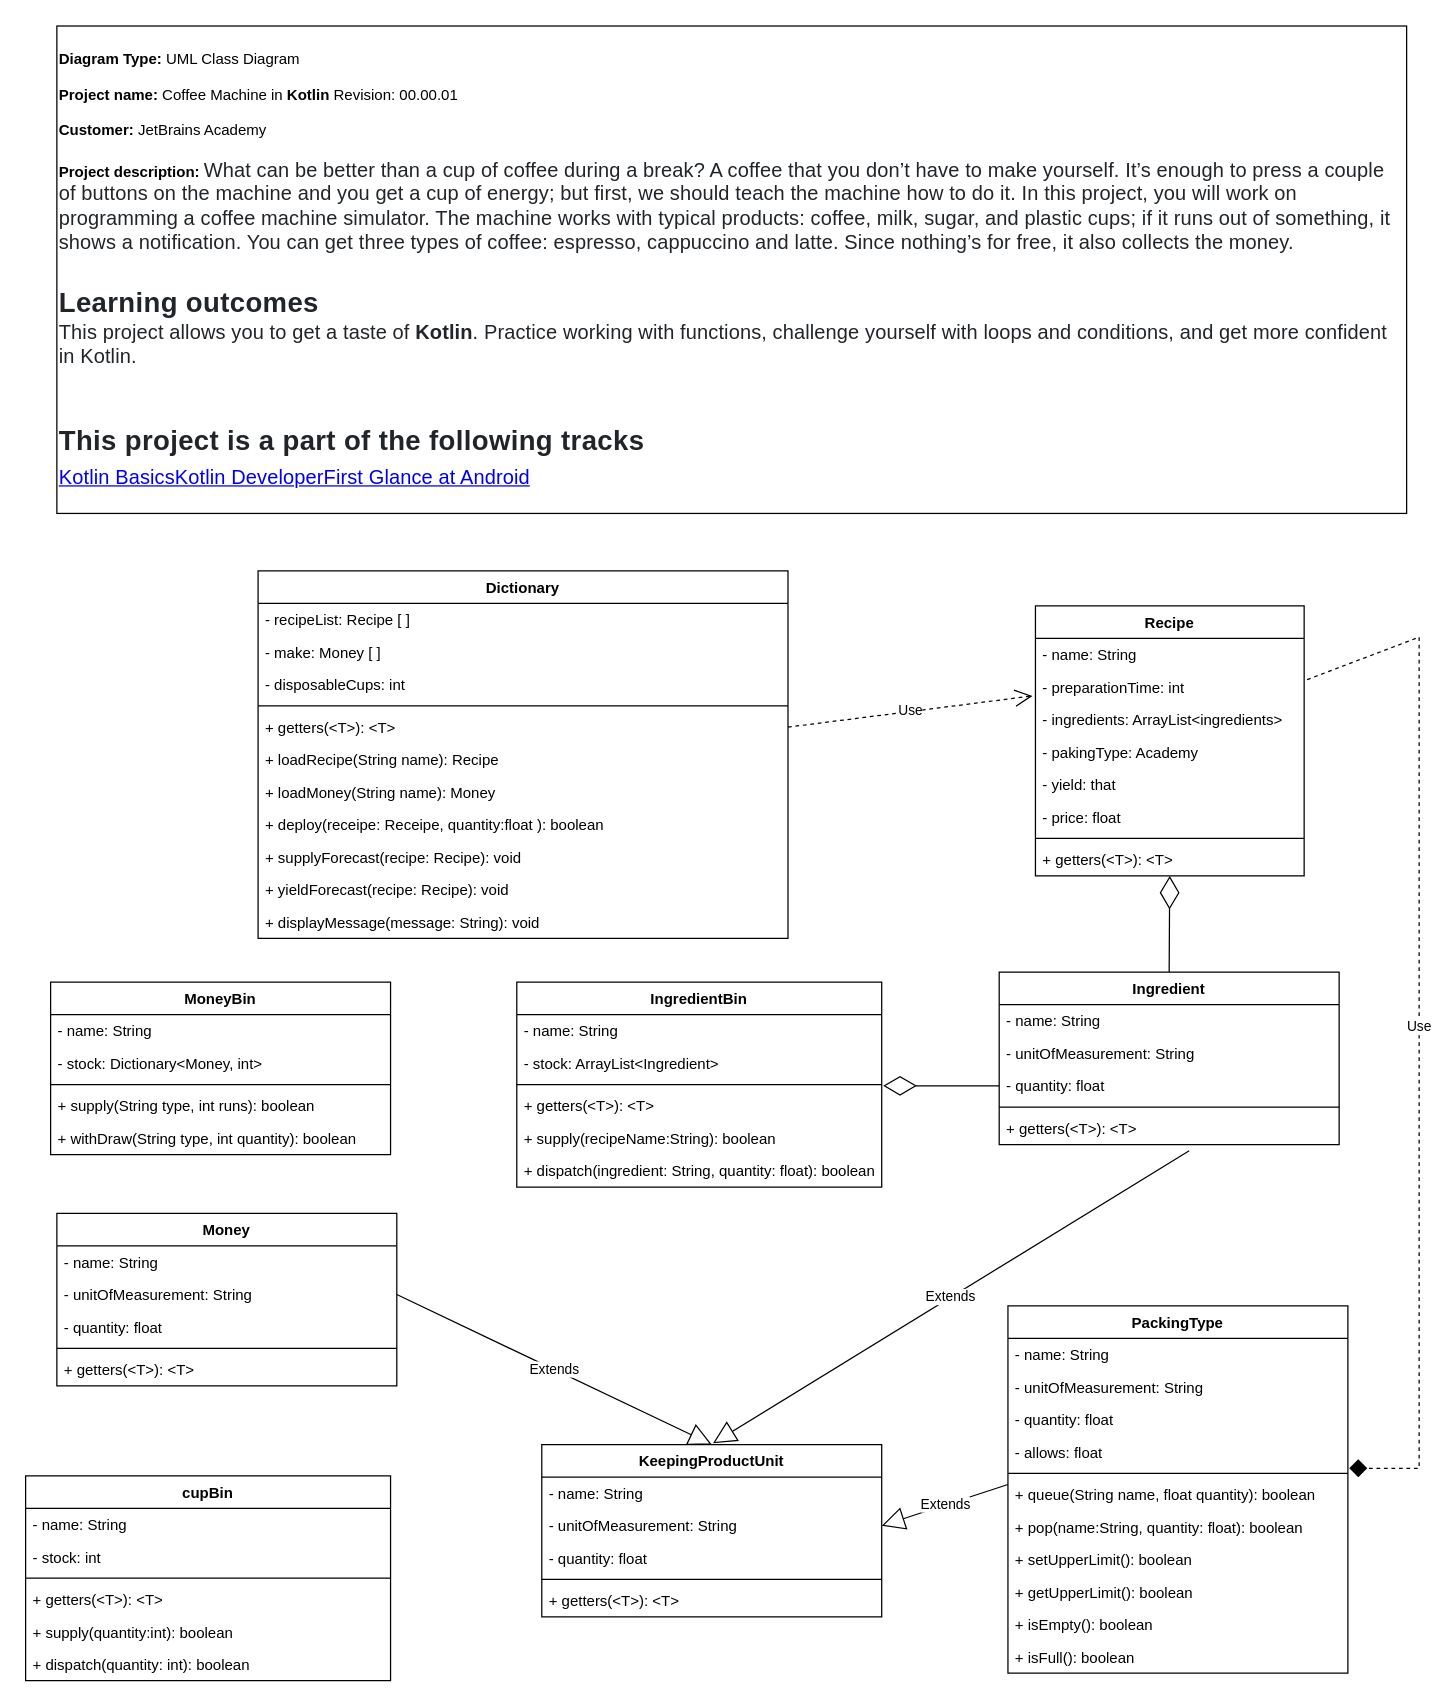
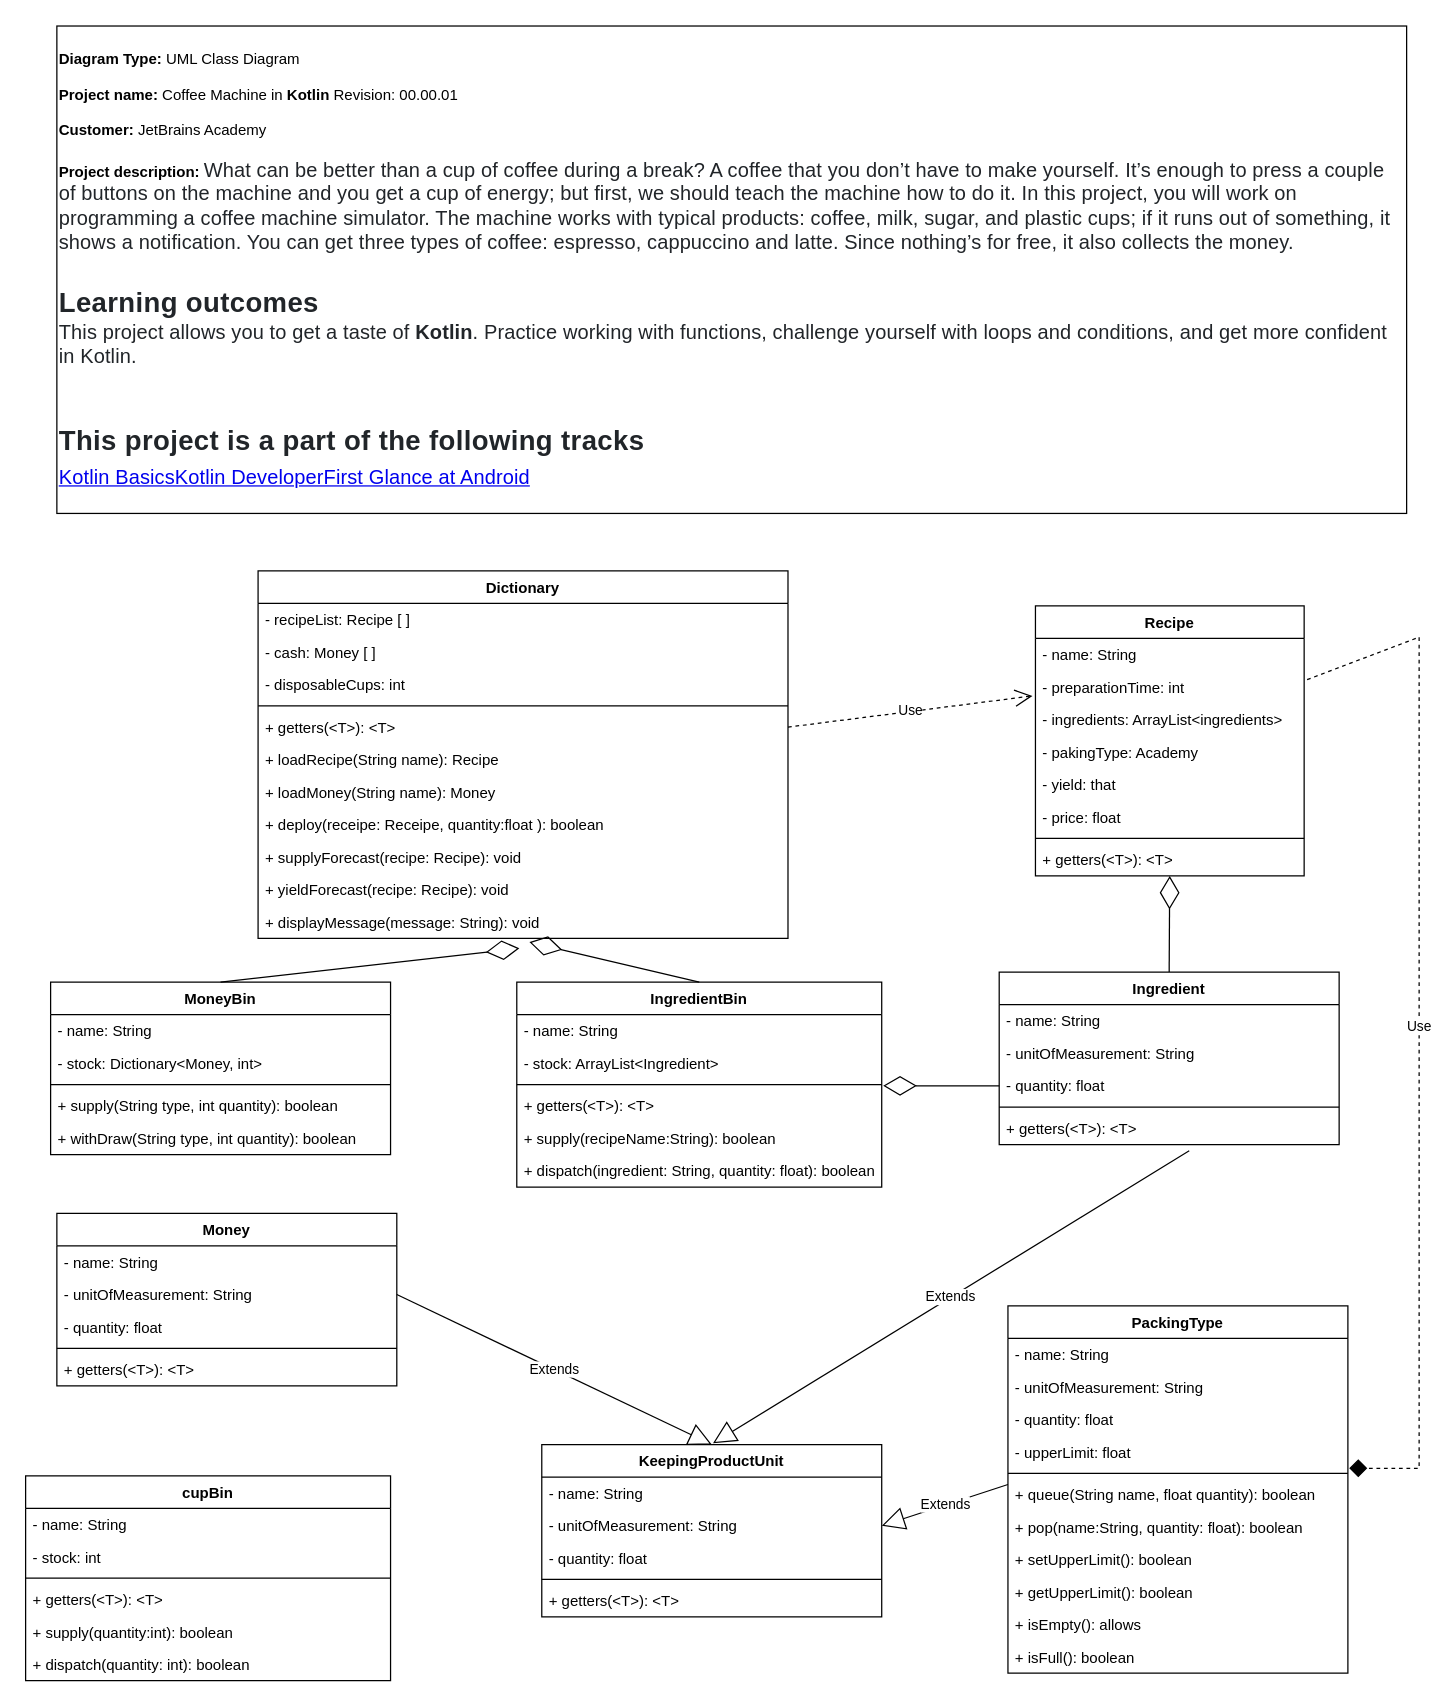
node "- make: Money [ ]": label "- make: Money [ ]" -> "- cash: Money [ ]"
edge "IngredientBin" -> "+ displayMessage(message: String): void": added
edge "MoneyBin" -> "+ displayMessage(message: String): void": added
node "+ supply(String type, int runs): boolean": label "+ supply(String type, int runs): boolean" -> "+ supply(String type, int quantity): boolean"
node "- allows: float": label "- allows: float" -> "- upperLimit: float"
node "+ isEmpty(): boolean": label "+ isEmpty(): boolean" -> "+ isEmpty(): allows"
